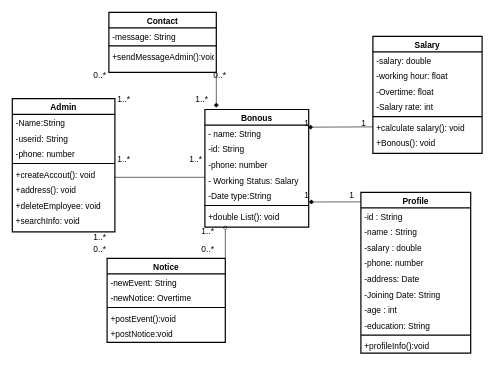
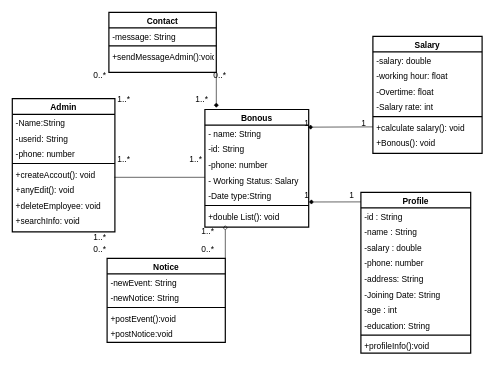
node "+address(): void": label "+address(): void" -> "+anyEdit(): void"
node "-address: Date": label "-address: Date" -> "-address: String"
node "-newNotice: Overtime": label "-newNotice: Overtime" -> "-newNotice: String"
